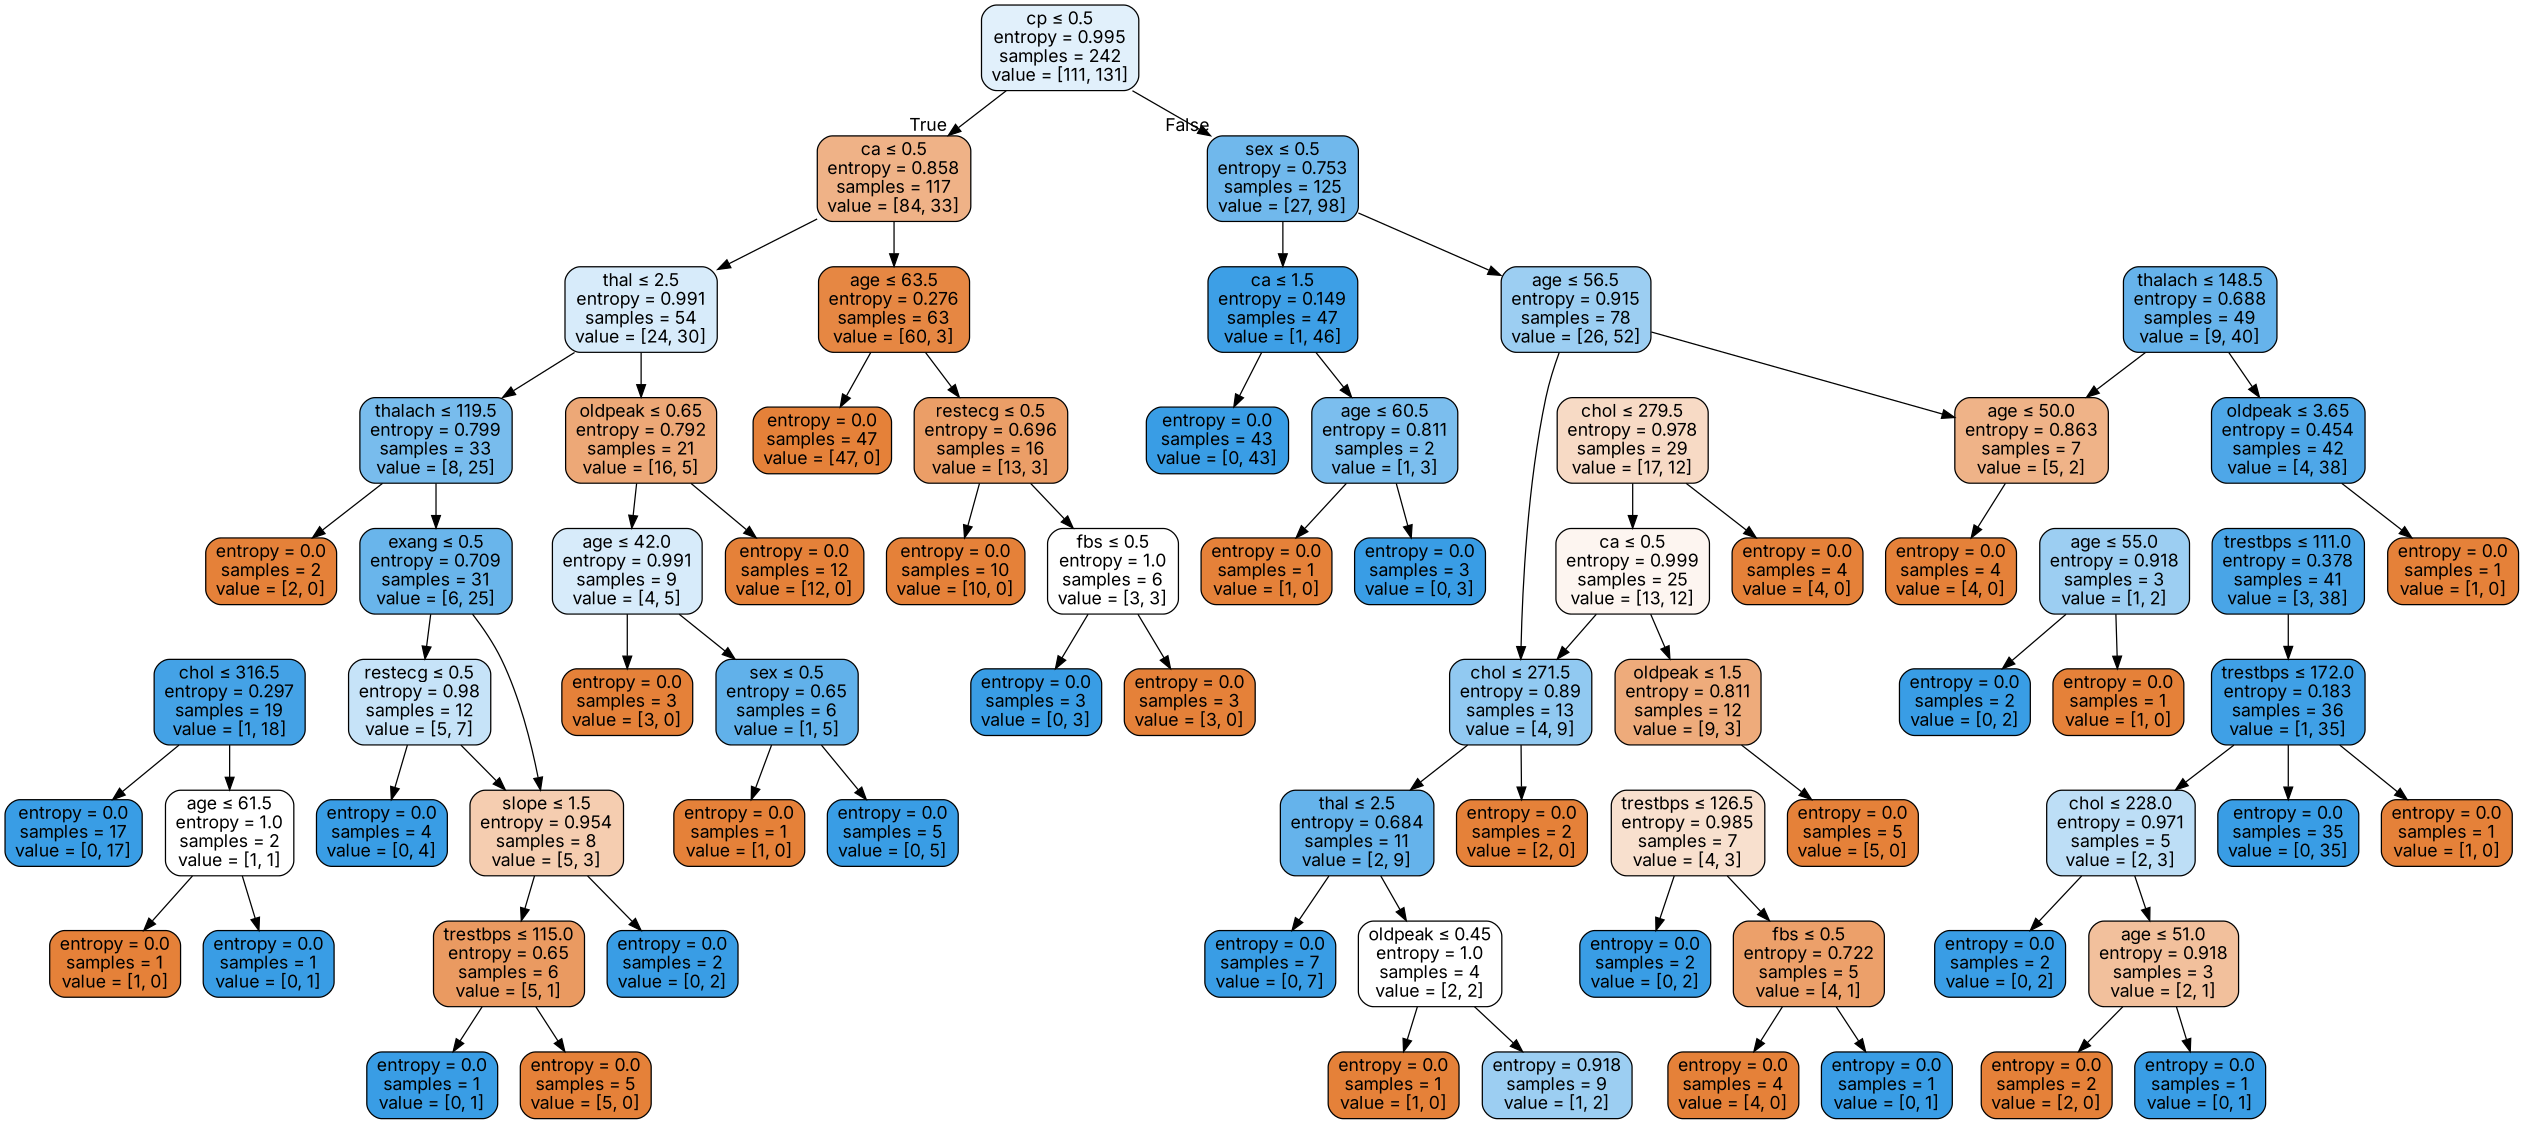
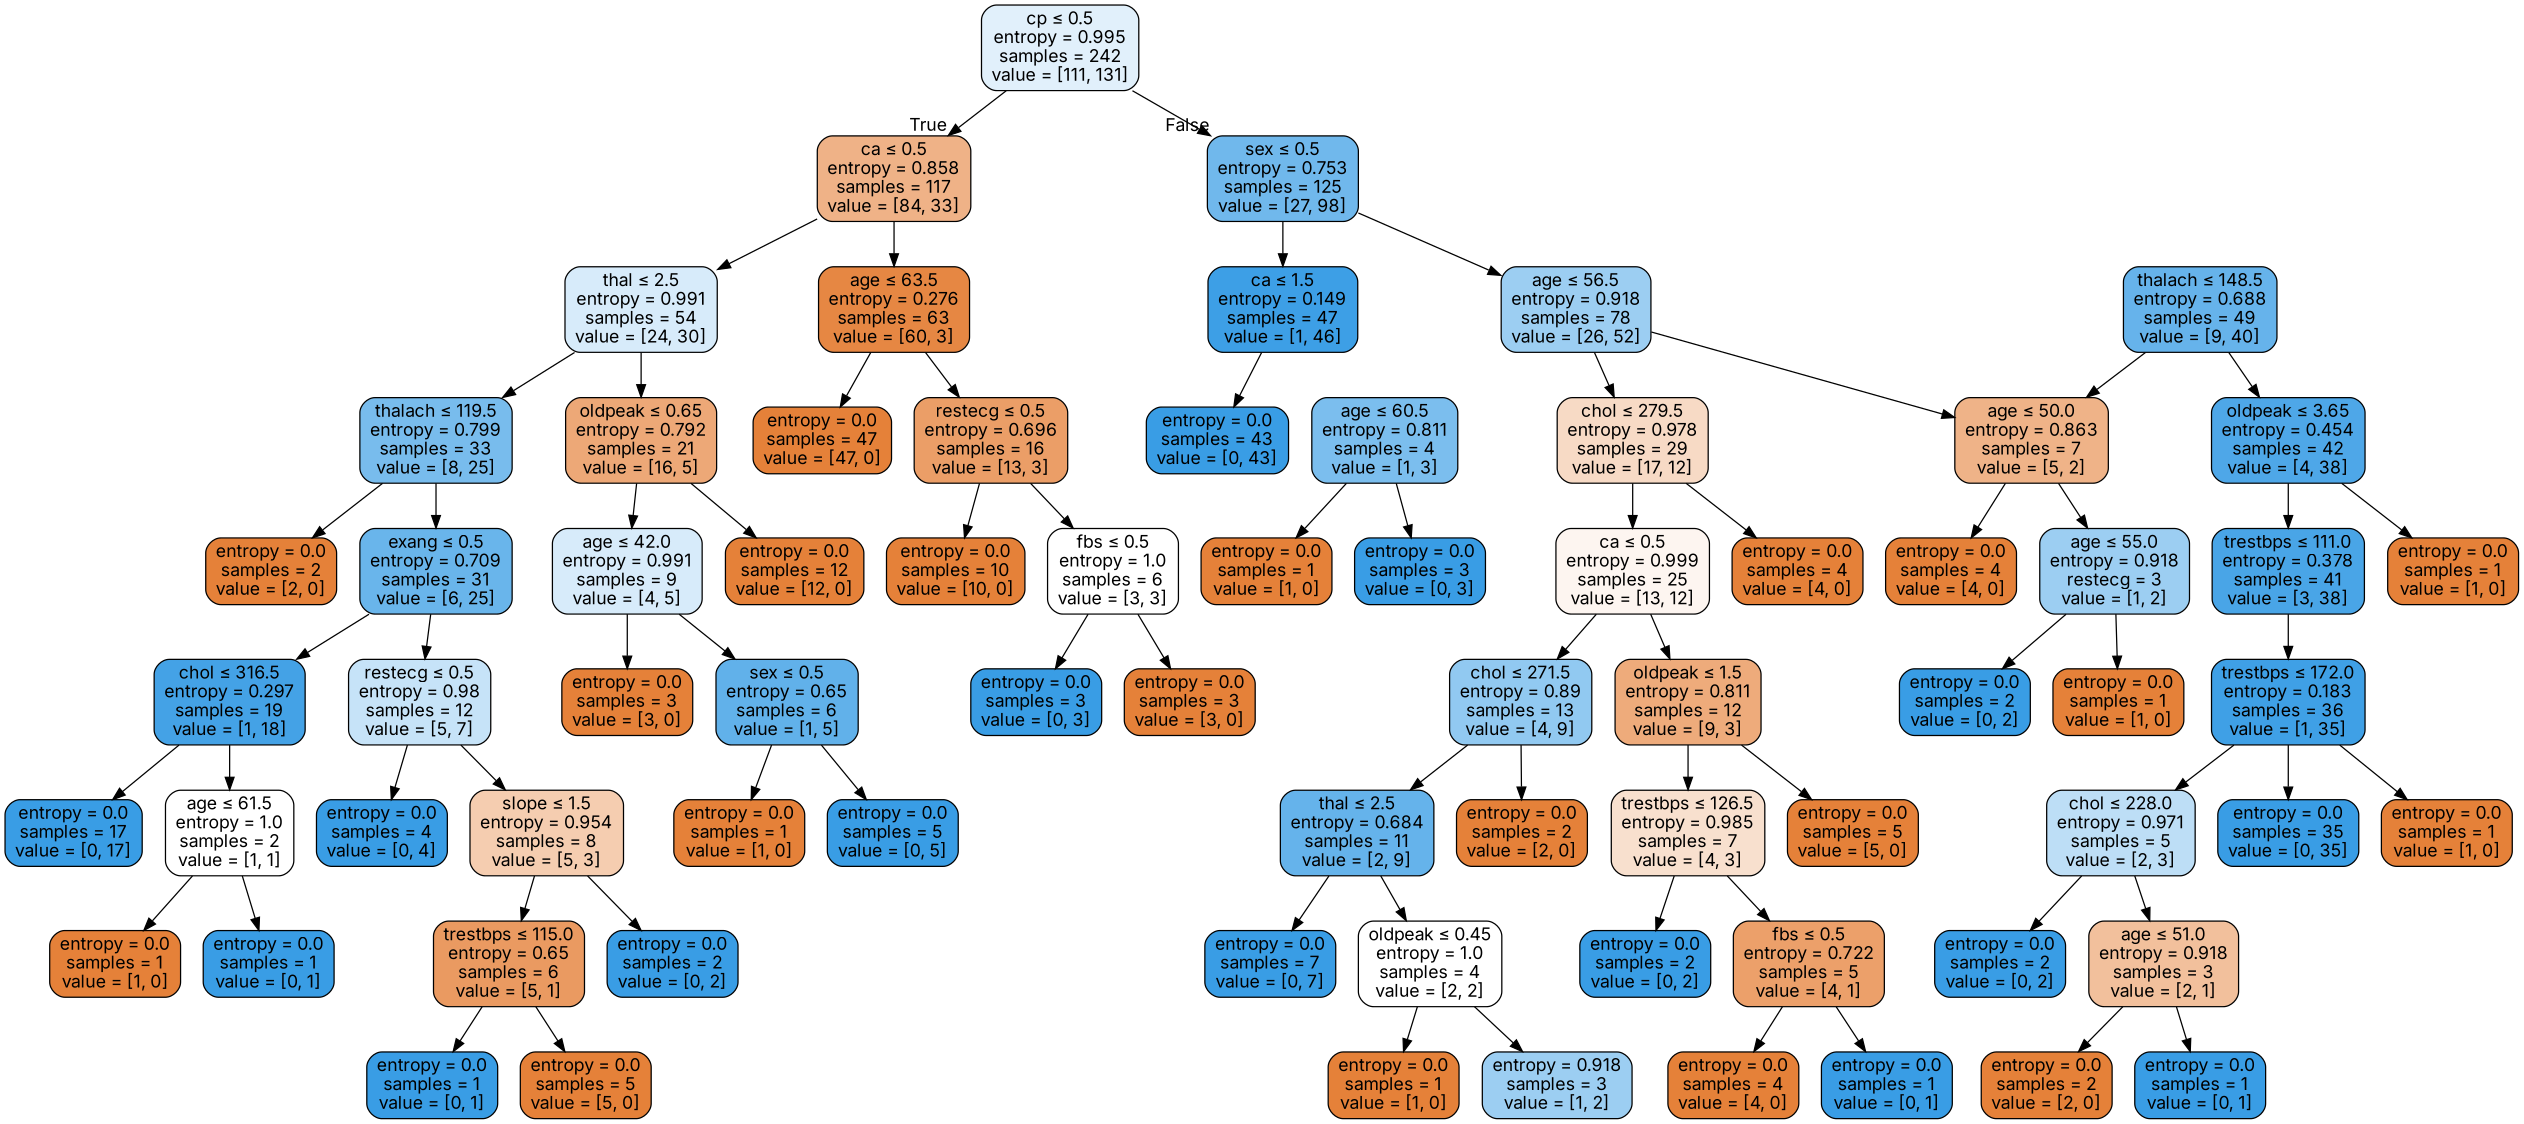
node "age ≤ 56.5": text "entropy = 0.915" -> "entropy = 0.918"
edge "ca ≤ 1.5" -> "age ≤ 60.5": removed
node "age ≤ 60.5": text "samples = 2" -> "samples = 4"
edge "age ≤ 56.5" -> "chol ≤ 271.5": now "age ≤ 56.5" -> "chol ≤ 279.5"
edge "oldpeak ≤ 3.65" -> "trestbps ≤ 111.0": added
edge "age ≤ 50.0" -> "age ≤ 55.0": added
node "age ≤ 55.0": text "samples = 3" -> "restecg = 3"
edge "exang ≤ 0.5" -> "slope ≤ 1.5": now "exang ≤ 0.5" -> "chol ≤ 316.5"
edge "oldpeak ≤ 1.5" -> "trestbps ≤ 126.5": added
node "entropy = 0.918": text "samples = 9" -> "samples = 3"
